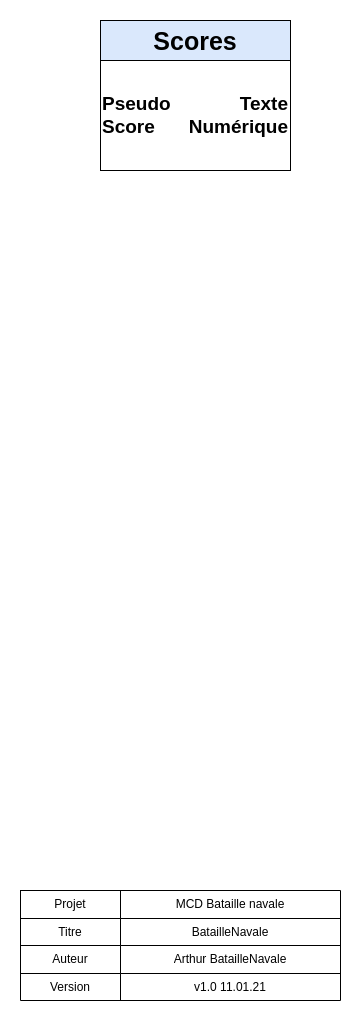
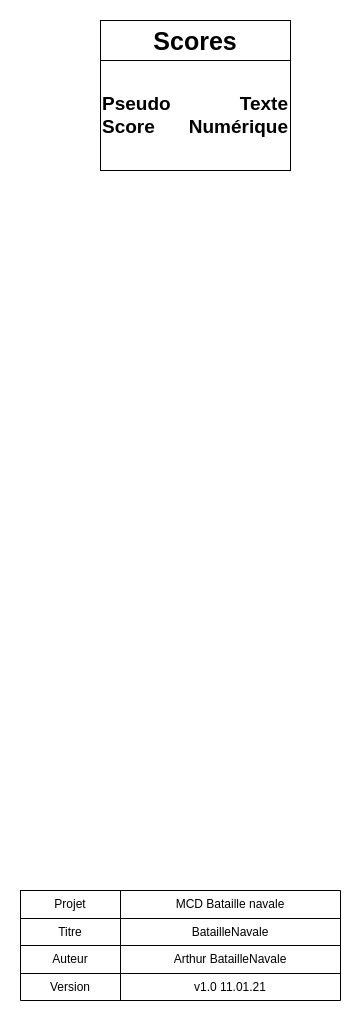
node "Scores": fillcolor #dae8fc -> #ffffff
